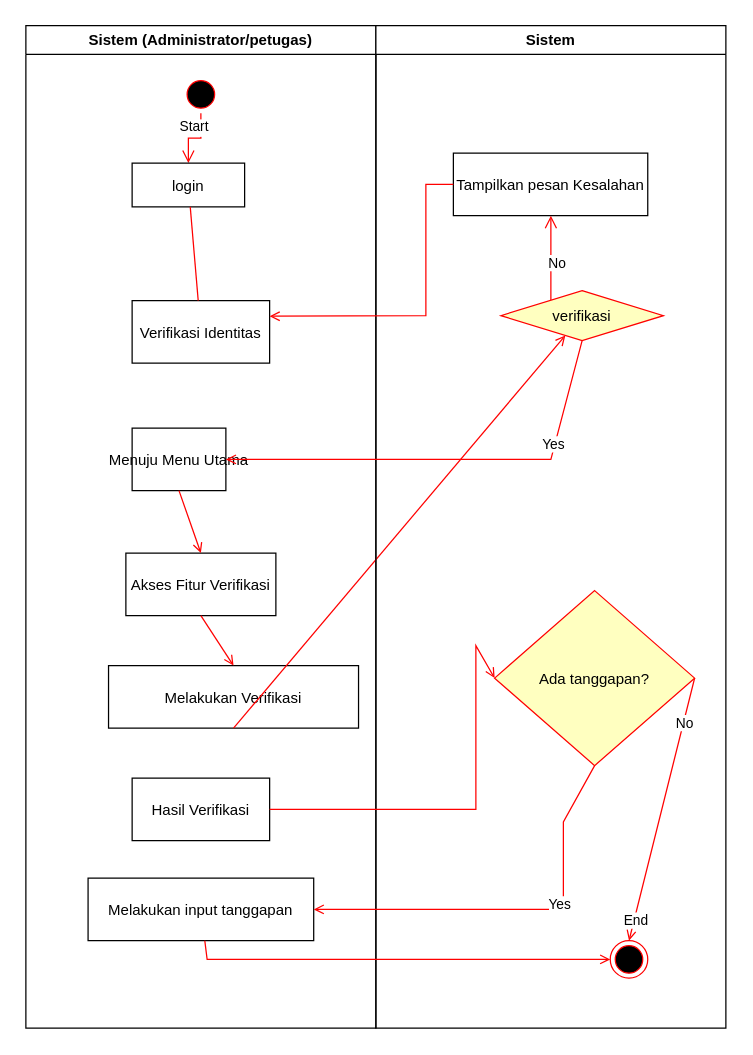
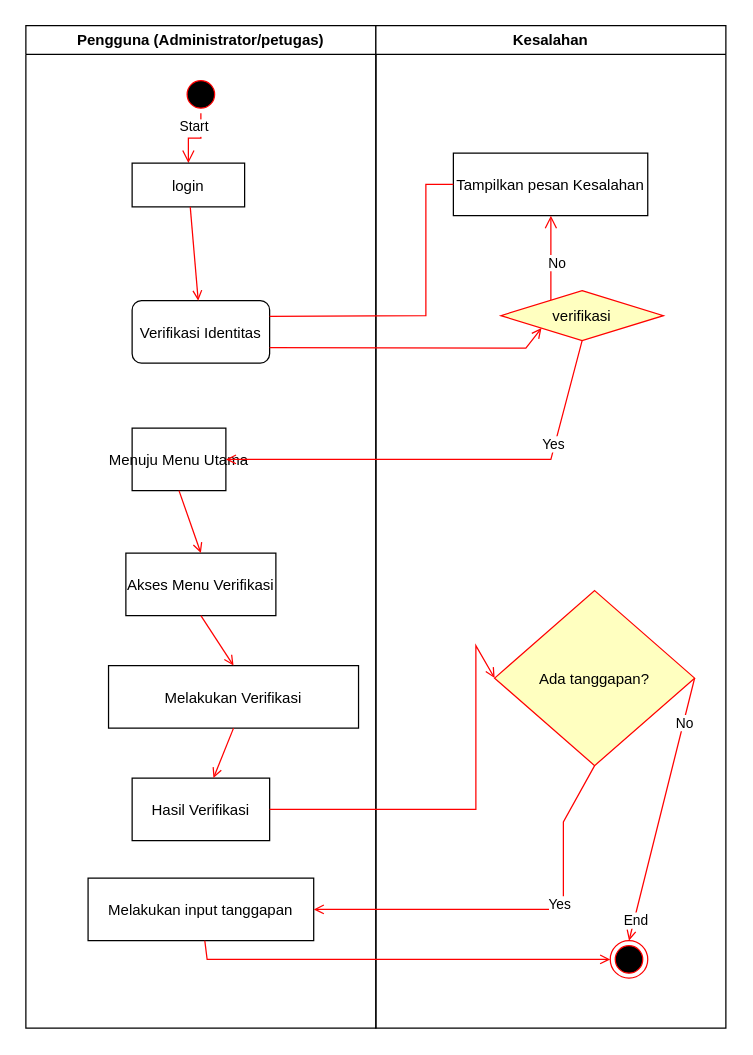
node "Sistem (Administrator/petugas)": label "Sistem (Administrator/petugas)" -> "Pengguna (Administrator/petugas)"
node "Sistem": label "Sistem" -> "Kesalahan"
edge "login" -- "Verifikasi Identitas": arrowhead none -> open
edge "Tampilkan pesan Kesalahan" -> "Verifikasi Identitas": arrowhead open -> none
node "Verifikasi Identitas": shape rectangle -> rounded rectangle
edge "Verifikasi Identitas" -> "verifikasi": added
edge "Melakukan Verifikasi" -> "verifikasi": now "Melakukan Verifikasi" -> "Hasil Verifikasi"
node "Akses Fitur Verifikasi": label "Akses Fitur Verifikasi" -> "Akses Menu Verifikasi"
